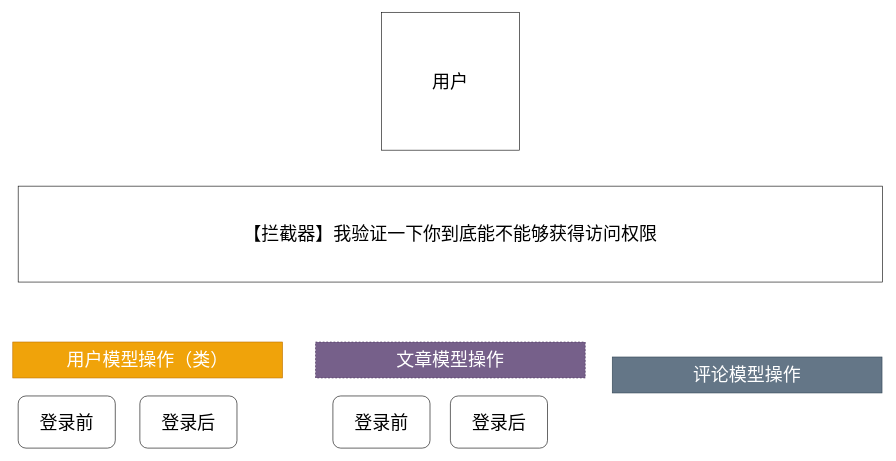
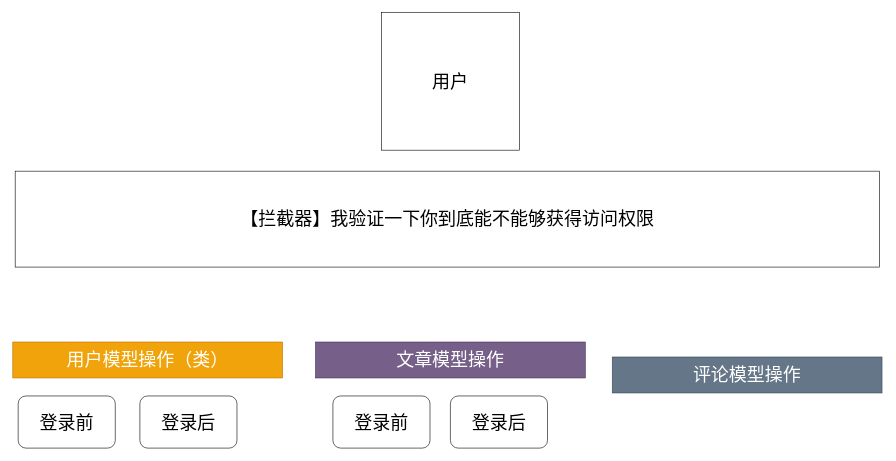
node "【拦截器】我验证一下你到底能不能够获得访问权限": moved (450, 234) -> (447, 219)
node "文章模型操作": style dashed -> solid
